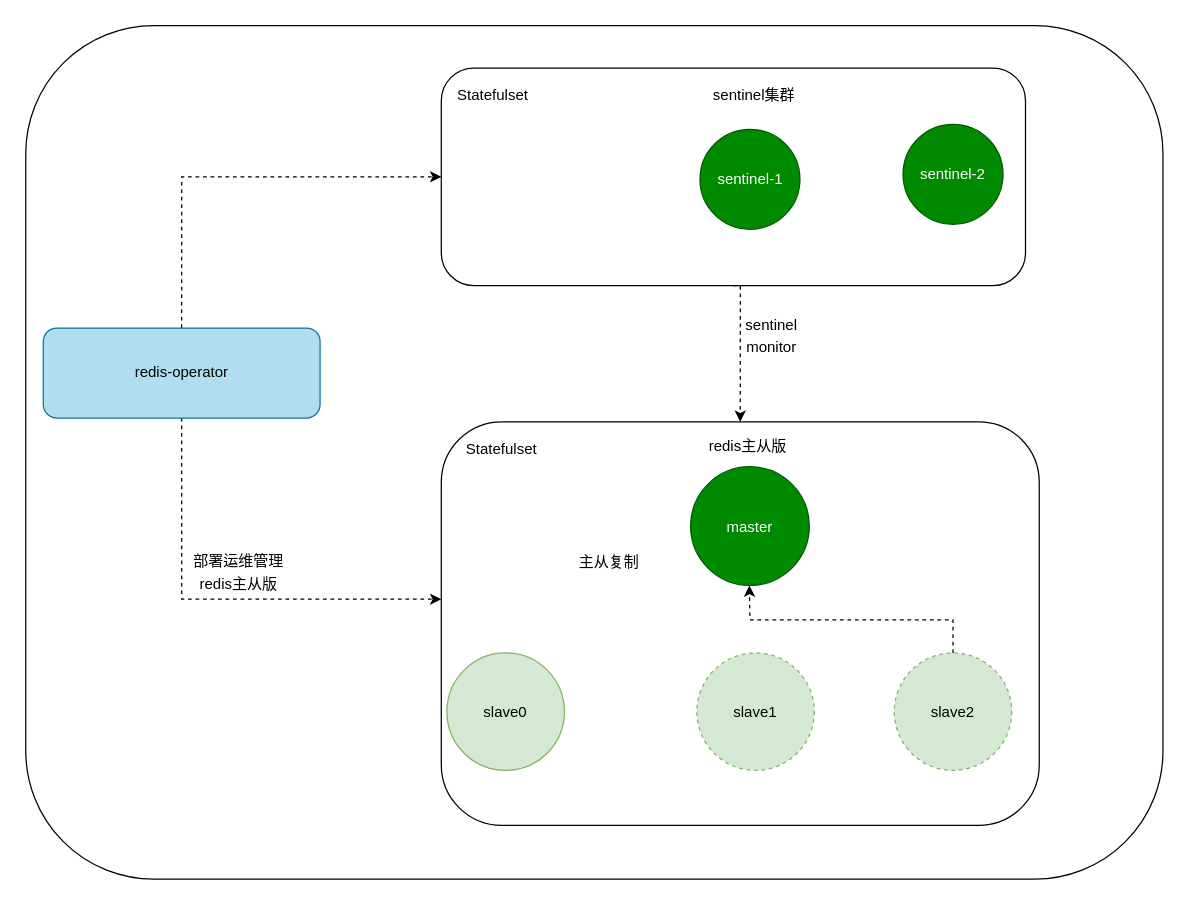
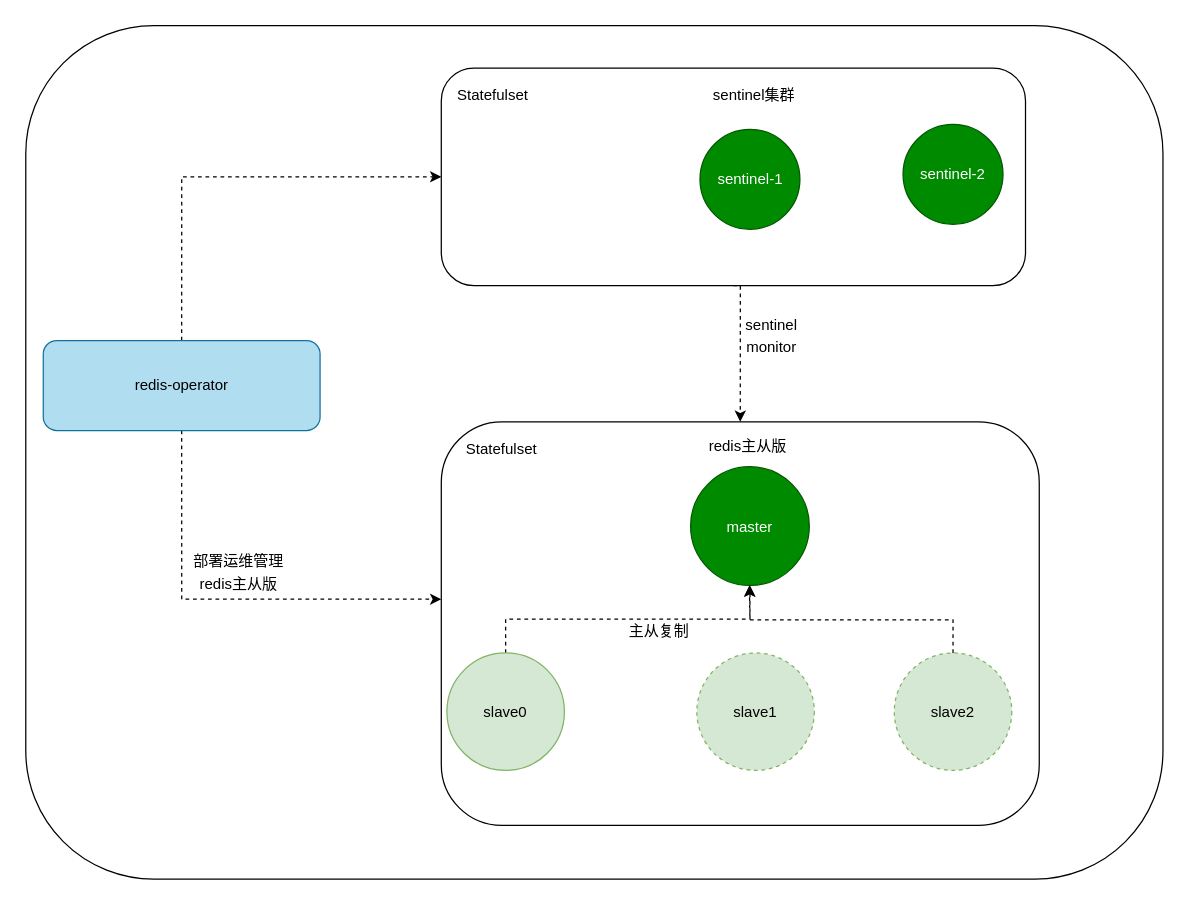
node "redis-operator": moved (182, 373) -> (182, 386)
node "主从复制": moved (609, 563) -> (659, 632)
edge "slave0" -> "master": added
